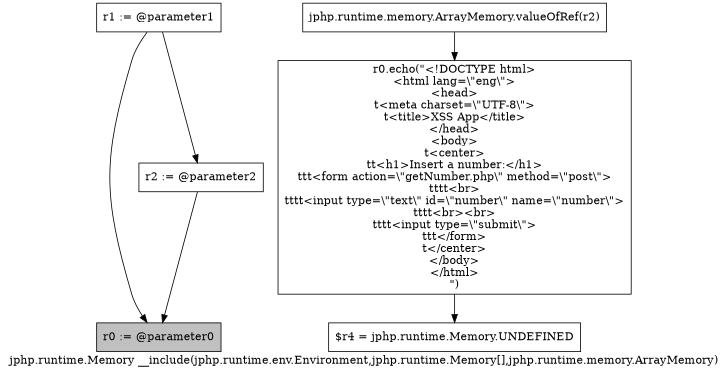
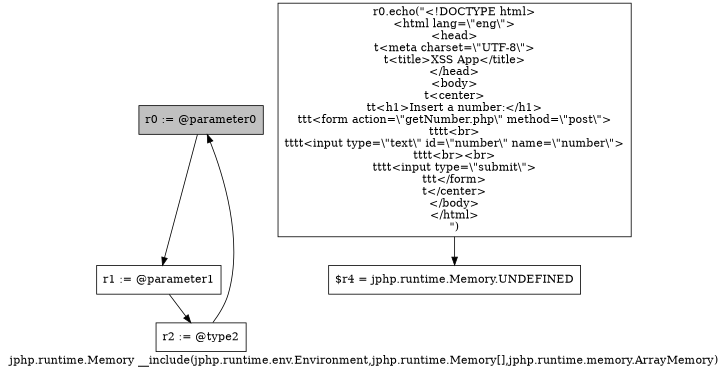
node "jphp.runtime.memory.ArrayMemory.valueOfRef(r2)": removed
edge "r1 := @parameter1" -> "r0 := @parameter0": reversed
node "r2 := @parameter2": label "r2 := @parameter2" -> "r2 := @type2"
